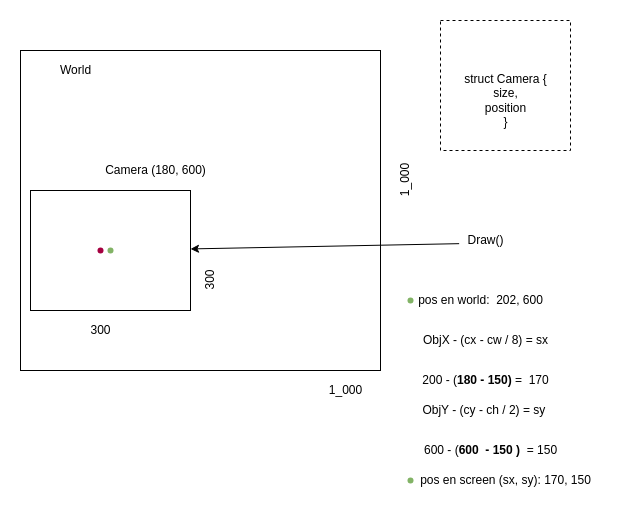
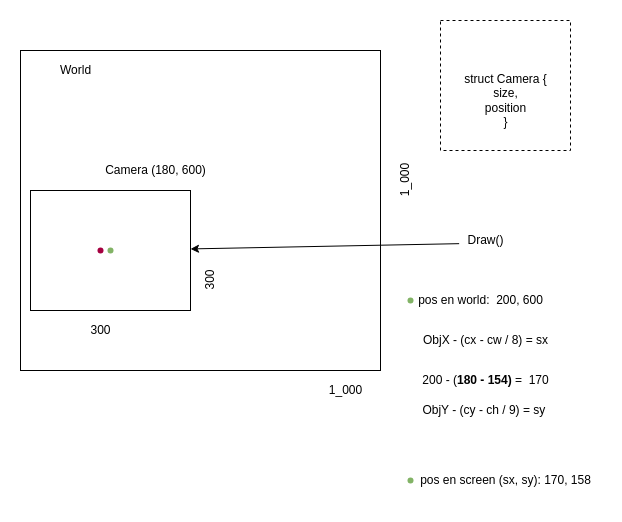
node "pos en world: 202, 600": label "pos en world: 202, 600" -> "pos en world: 200, 600"
node "200 - (180 - 150) = 170": label "200 - (180 - 150) = 170" -> "200 - (180 - 154) = 170"
node "ObjY - (cy - ch / 2) = sy": label "ObjY - (cy - ch / 2) = sy" -> "ObjY - (cy - ch / 9) = sy"
node "600 - (600 - 150 ) = 150": removed
node "pos en screen (sx, sy): 170, 150": label "pos en screen (sx, sy): 170, 150" -> "pos en screen (sx, sy): 170, 158"
